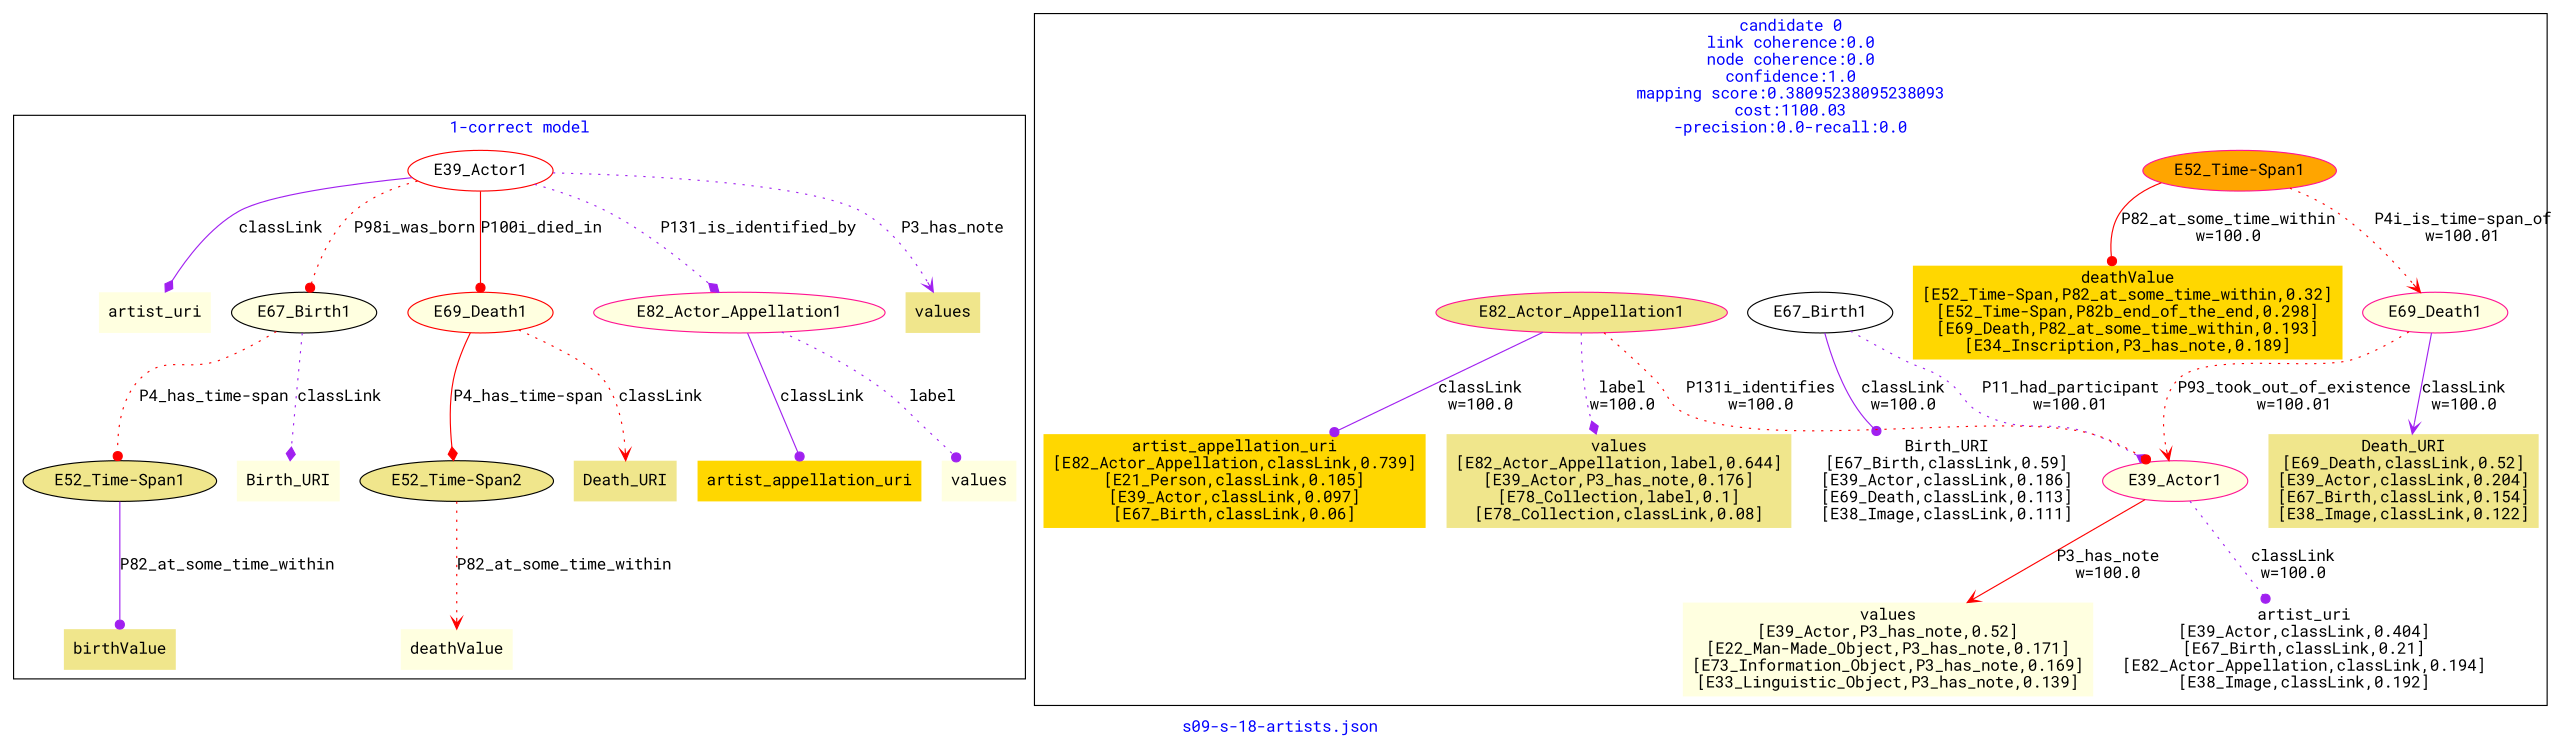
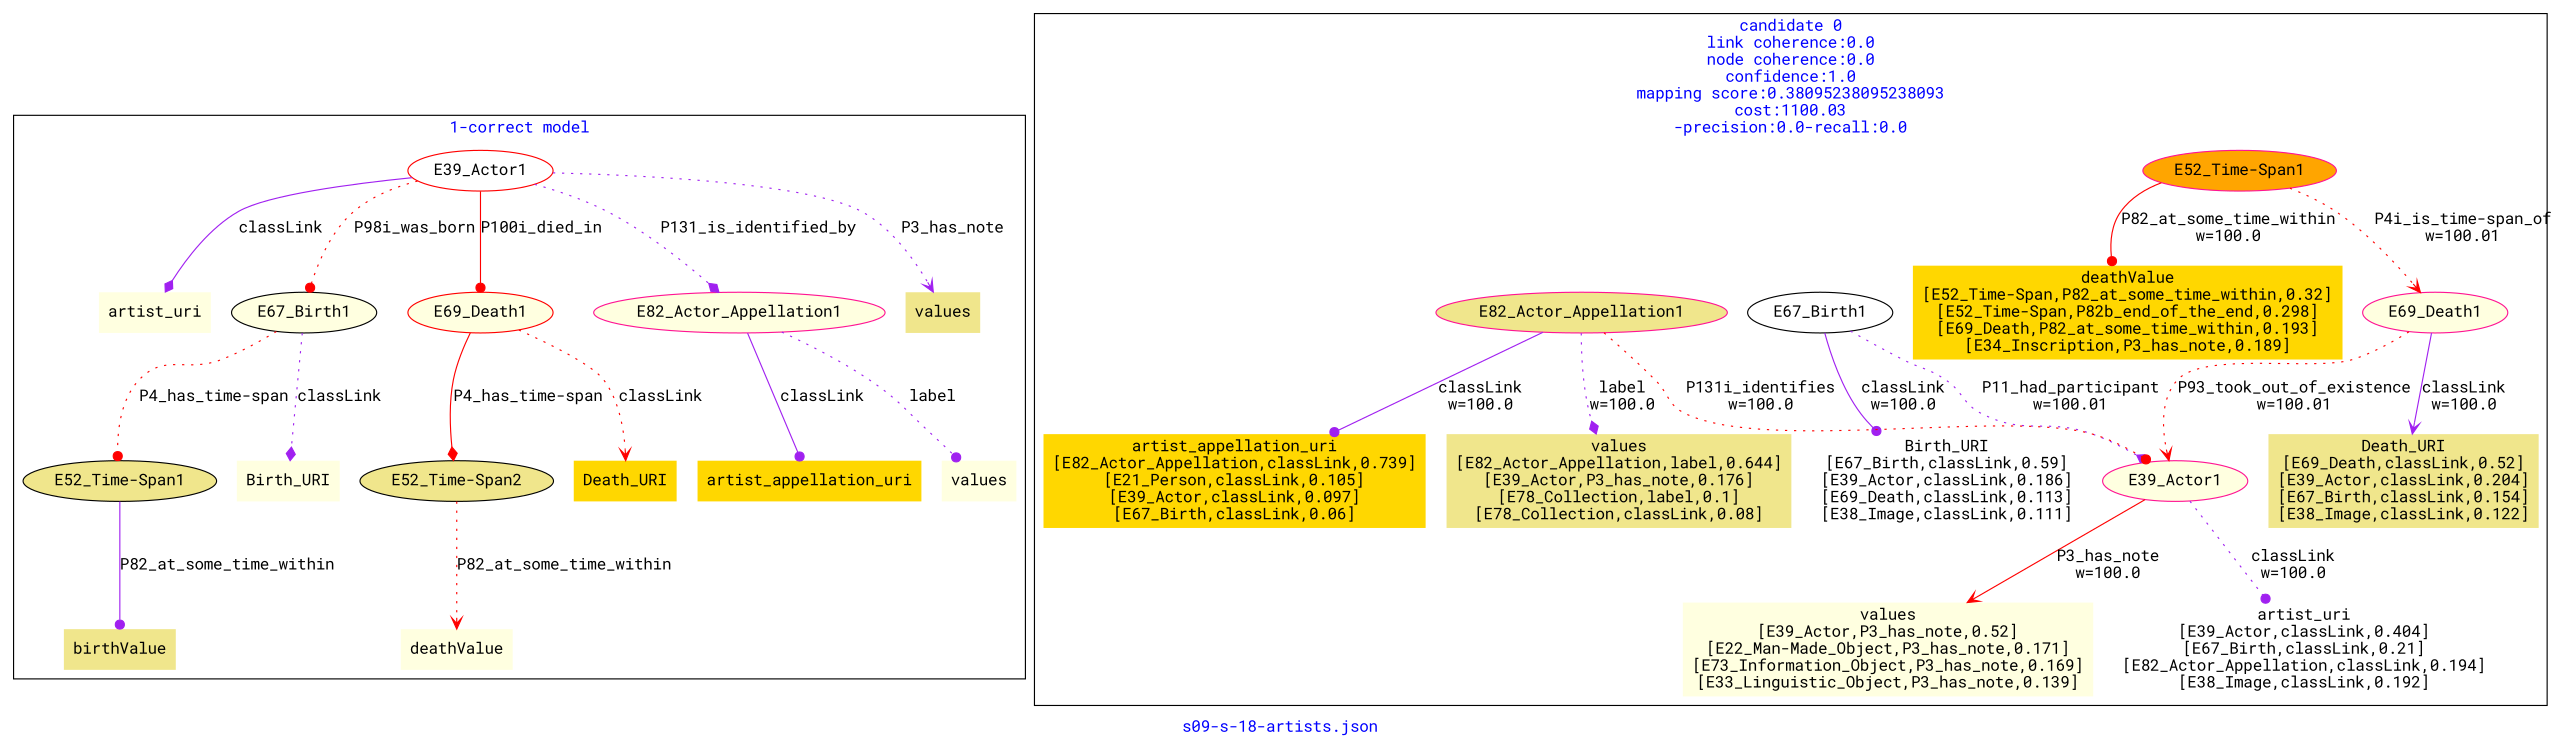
node "Death_URI": fillcolor khaki -> gold
